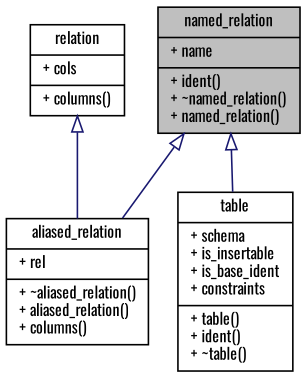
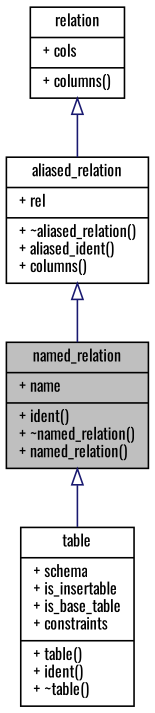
edge "aliased_relation" -> "named_relation": reversed
node "table": text "+ is_base_ident" -> "+ is_base_table"
node "aliased_relation": text "+ aliased_relation()" -> "+ aliased_ident()"
